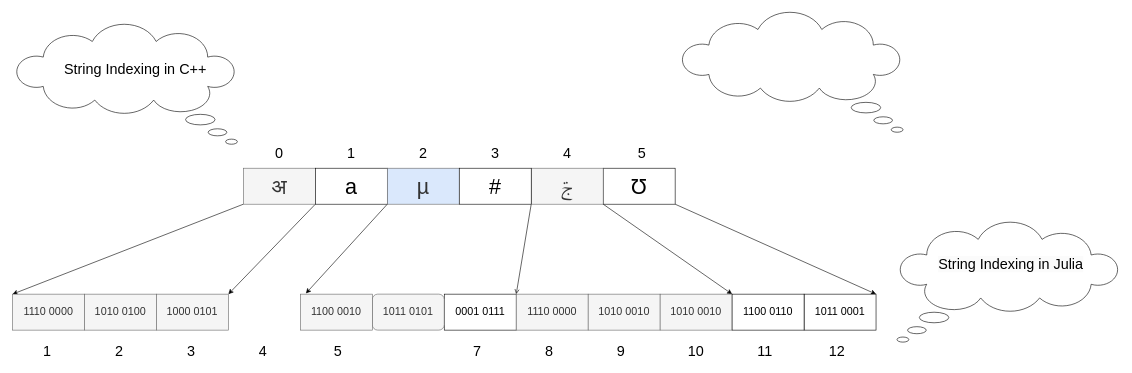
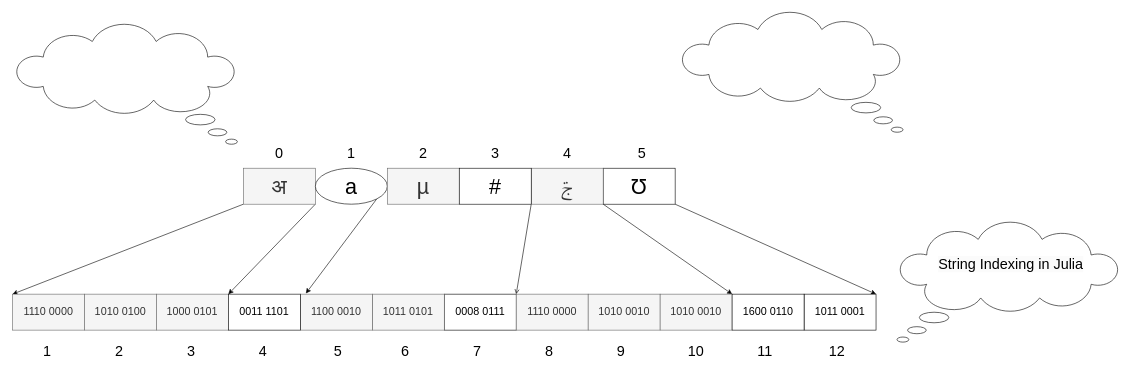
node "String Indexing in C++": removed
node "a": shape rectangle -> ellipse
node "µ": fillcolor #dae8fc -> #f5f5f5
node "0011 1101": added
node "1011 0101": shape rounded rectangle -> rectangle
node "0001 0111": label "0001 0111" -> "0008 0111"
node "1100 0110": label "1100 0110" -> "1600 0110"
node "6": added
